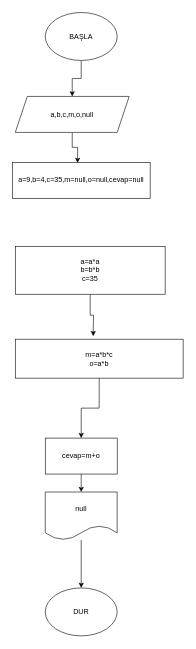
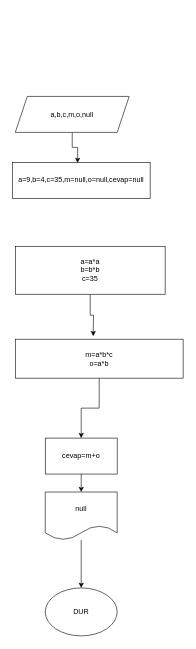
node "BAŞLA": removed
edge "BAŞLA" -> "a,b,c,m,o,null": removed
